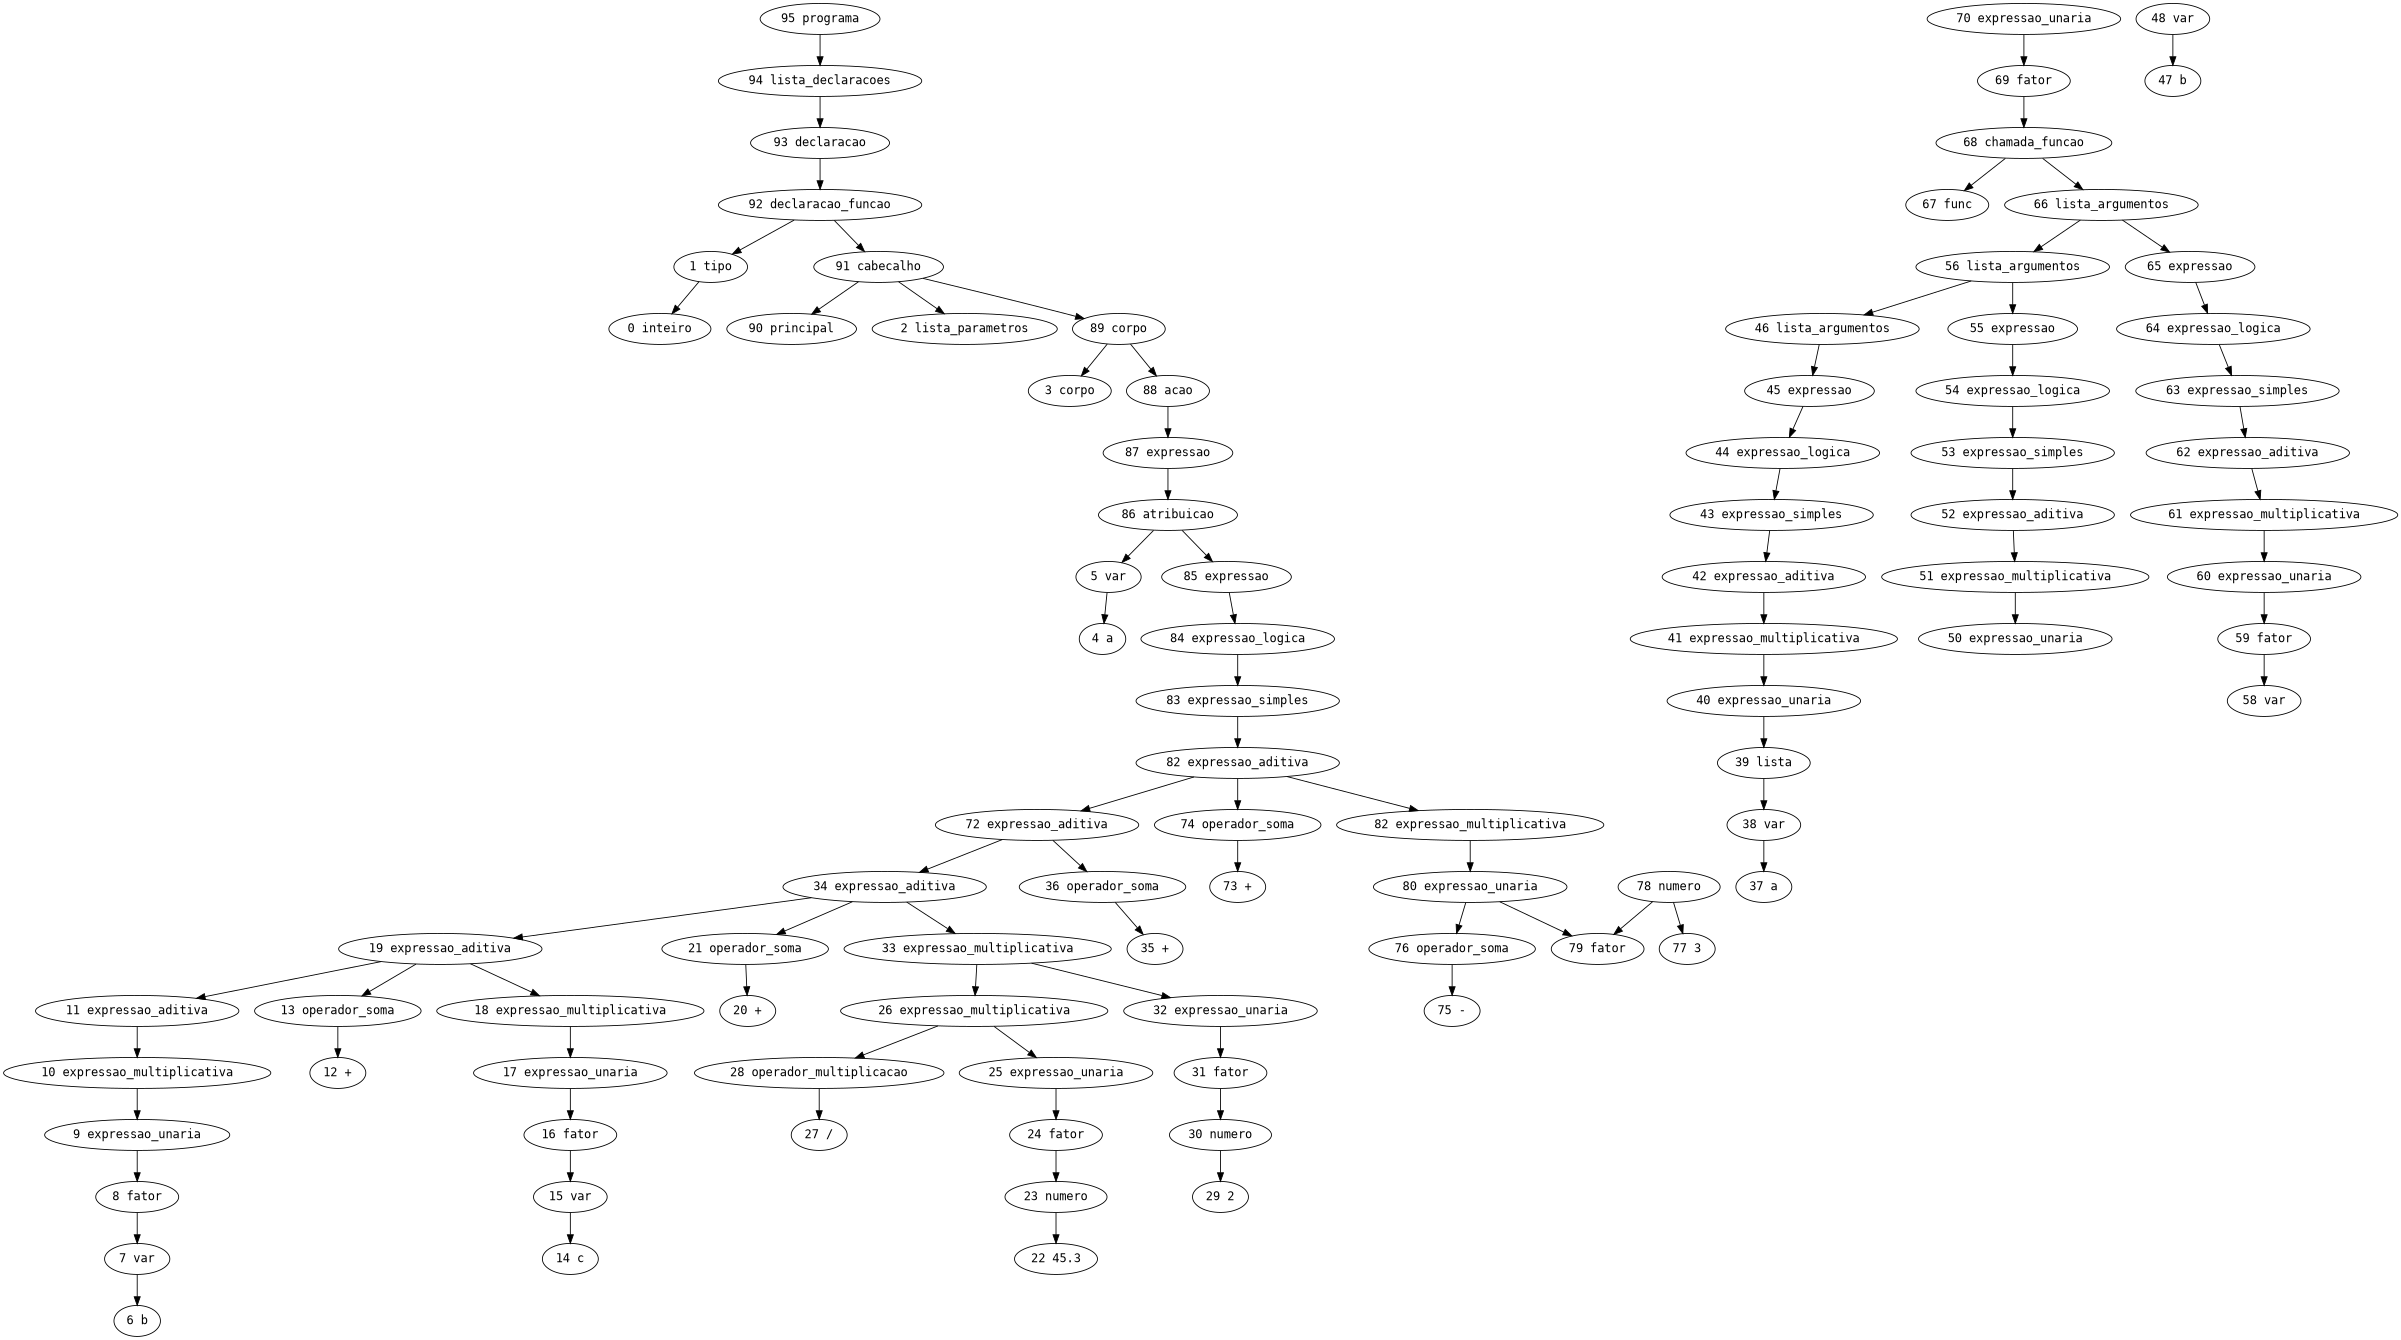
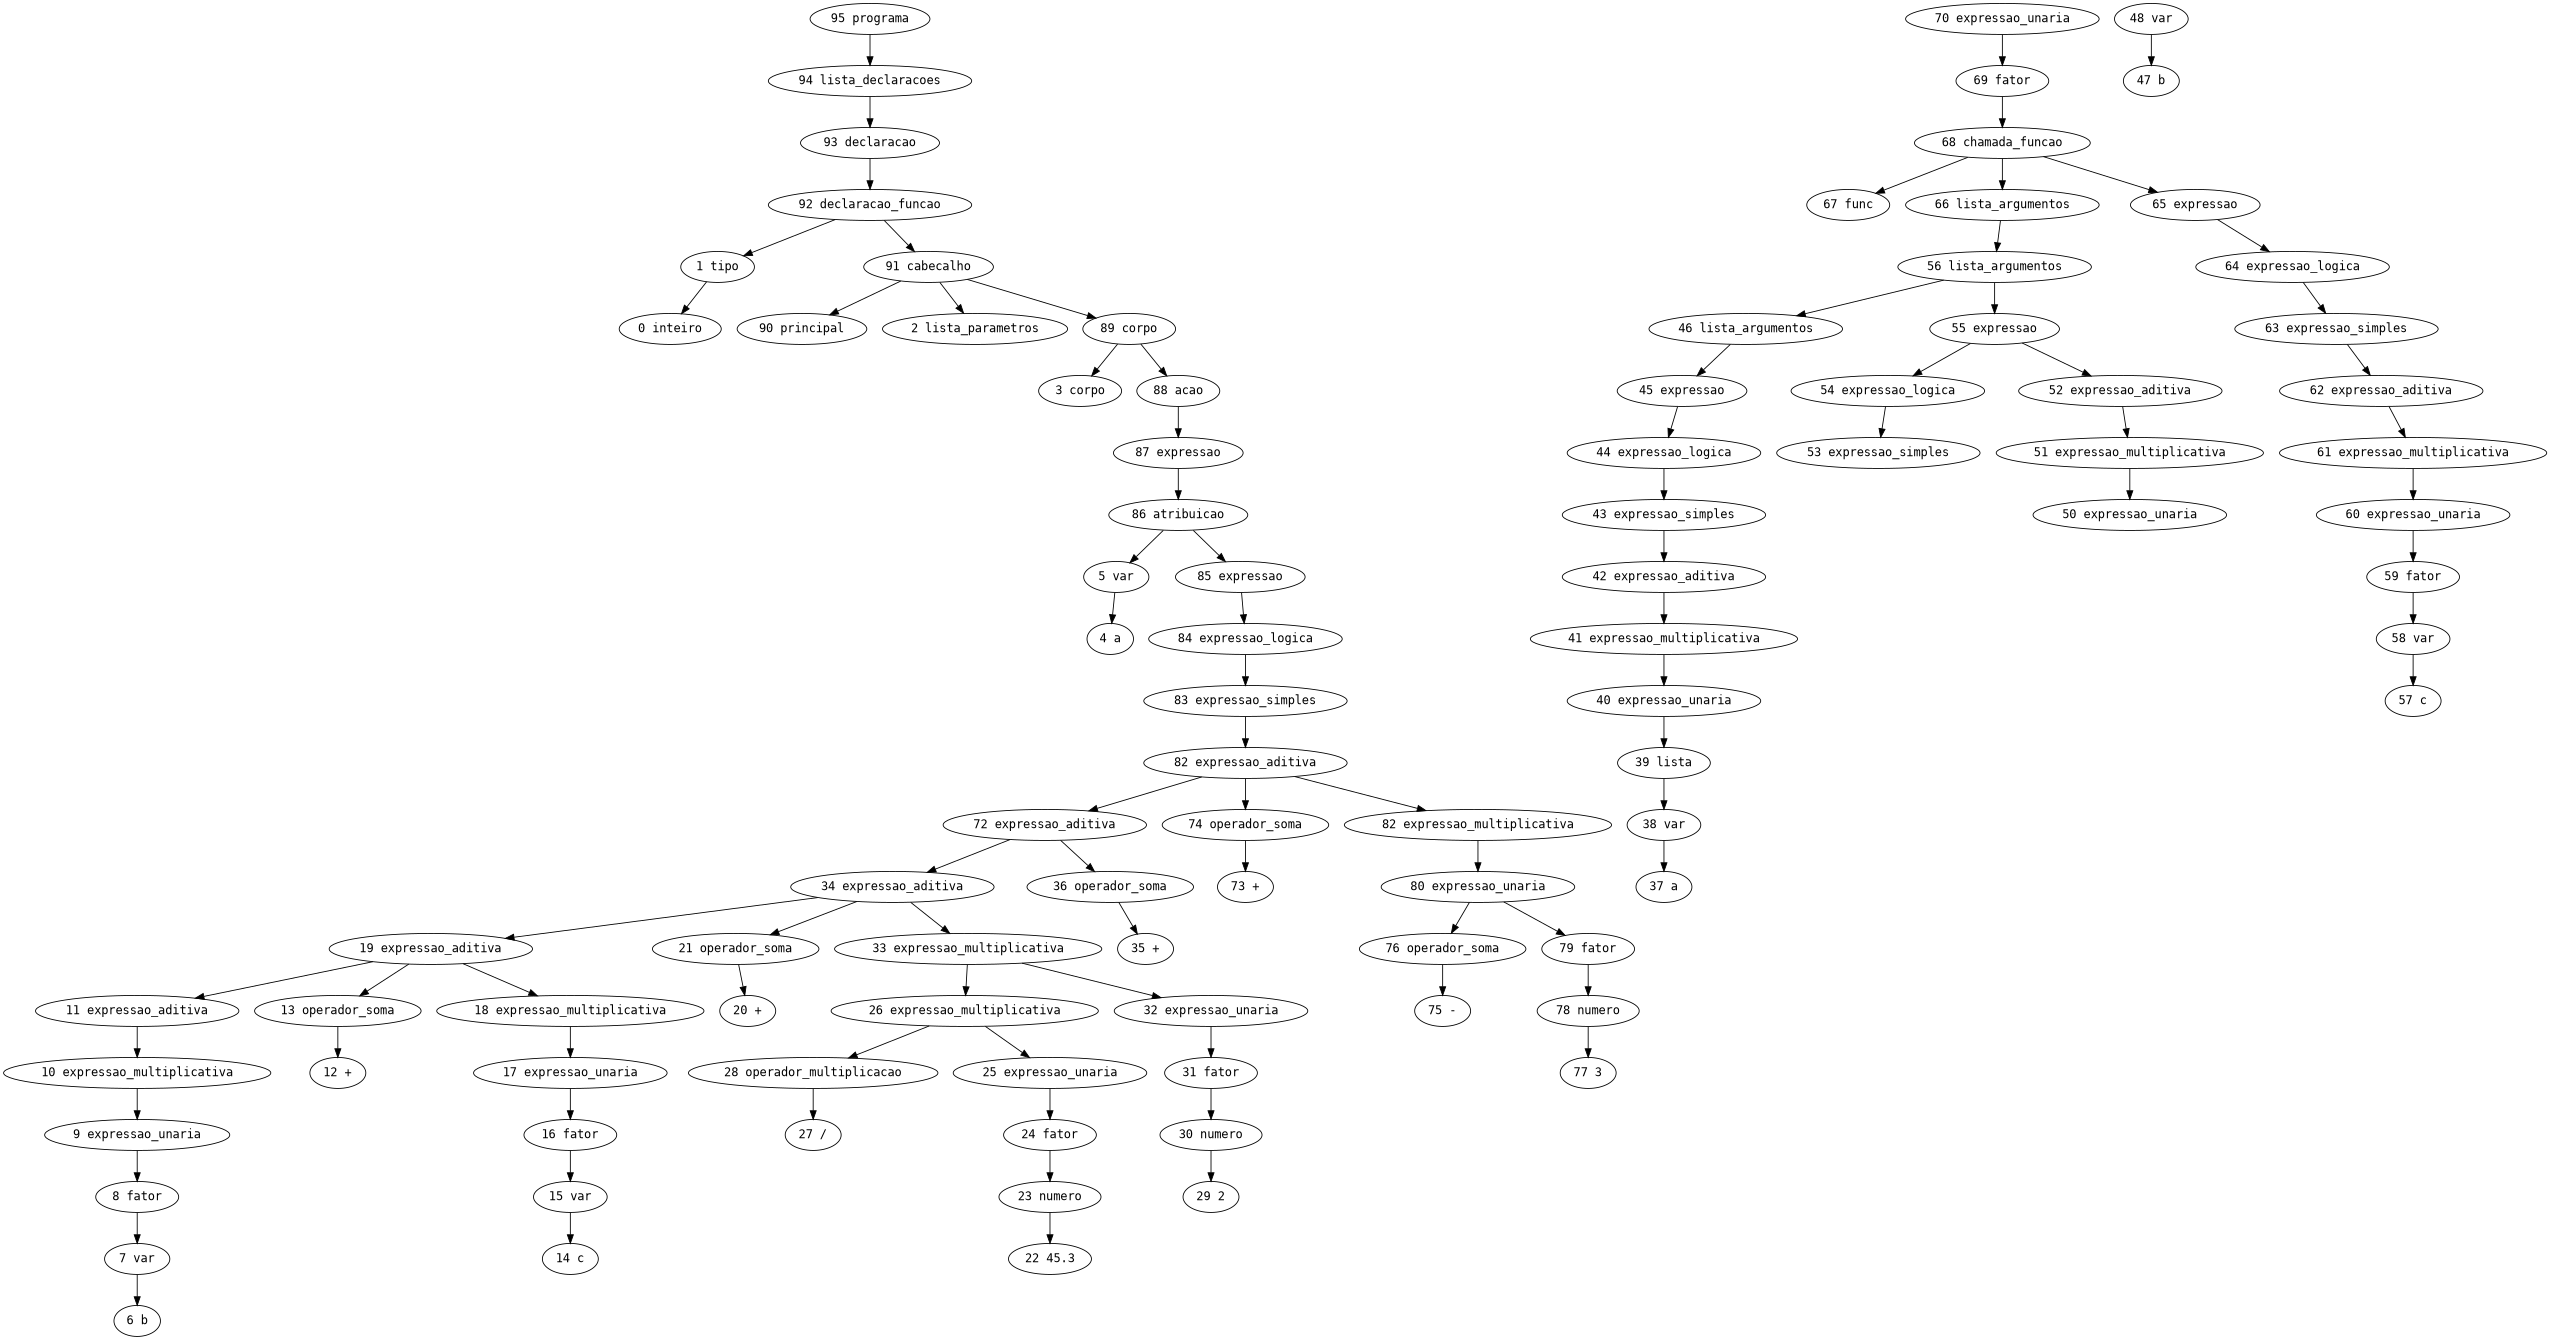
edge "66 lista_argumentos" -> "65 expressao": now "68 chamada_funcao" -> "65 expressao"
edge "53 expressao_simples" -> "52 expressao_aditiva": now "55 expressao" -> "52 expressao_aditiva"
node "57 c": added
edge "78 numero" -> "79 fator": reversed
